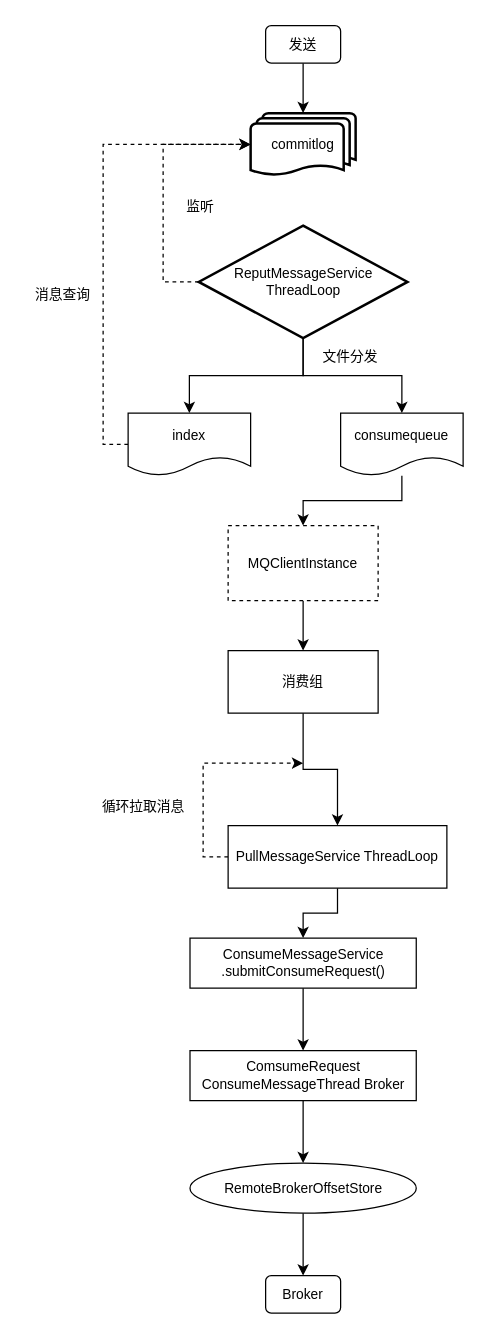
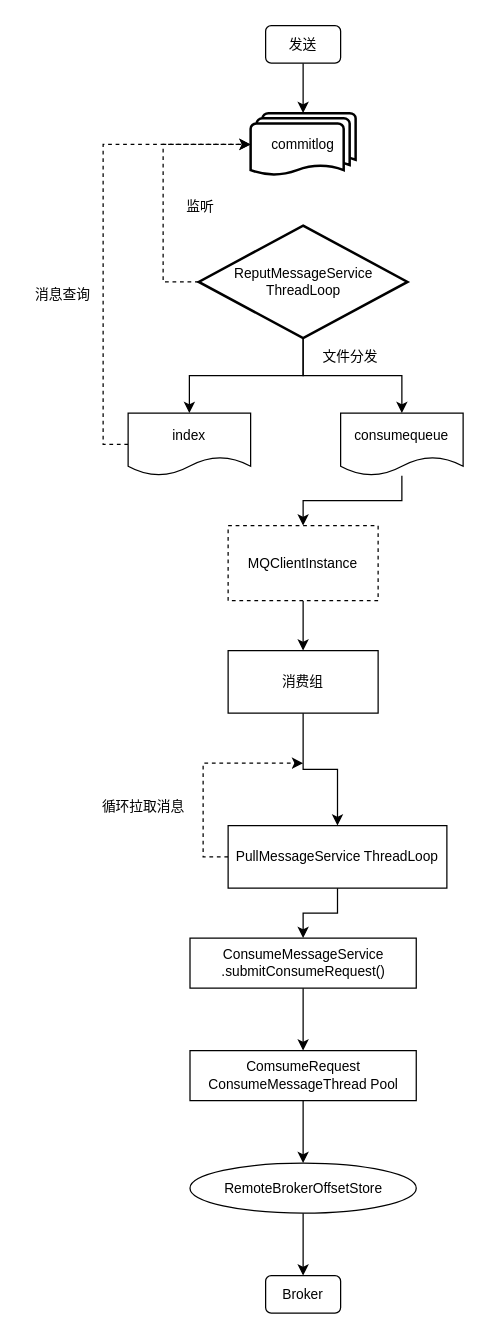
node "ComsumeRequest ConsumeMessageThread Broker": label "ComsumeRequest ConsumeMessageThread Broker" -> "ComsumeRequest ConsumeMessageThread Pool"
